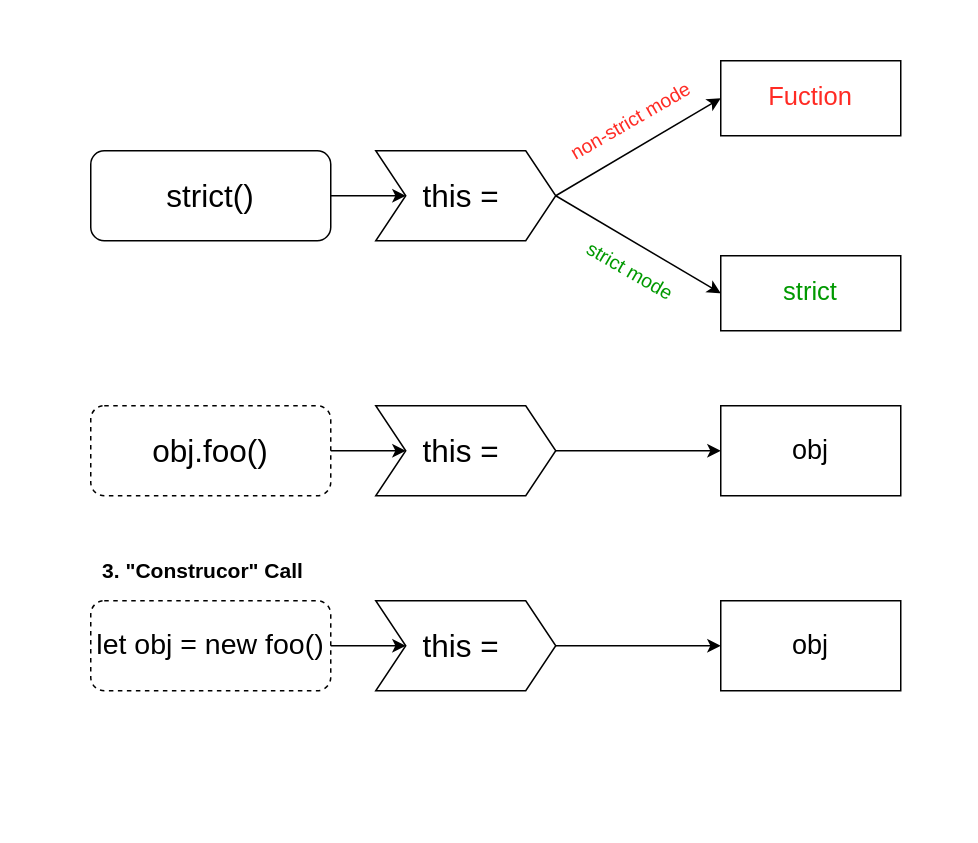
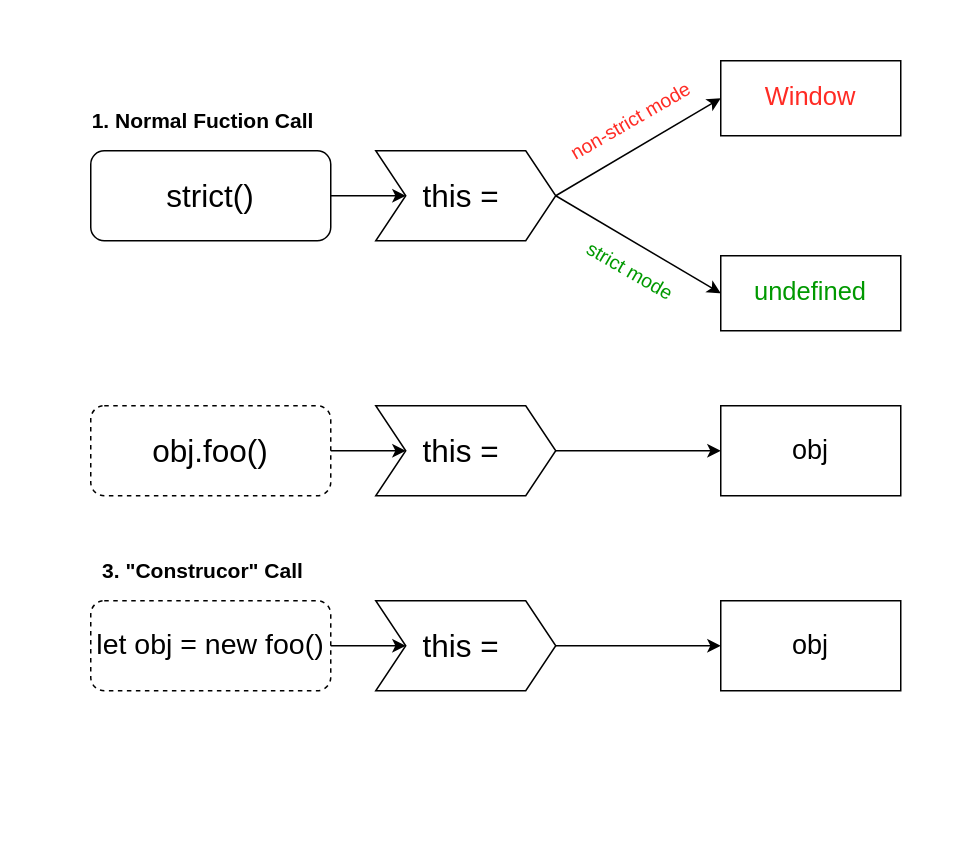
node "Fuction": label "Fuction" -> "Window"
node "1. Normal Fuction Call": added
node "strict": label "strict" -> "undefined"
